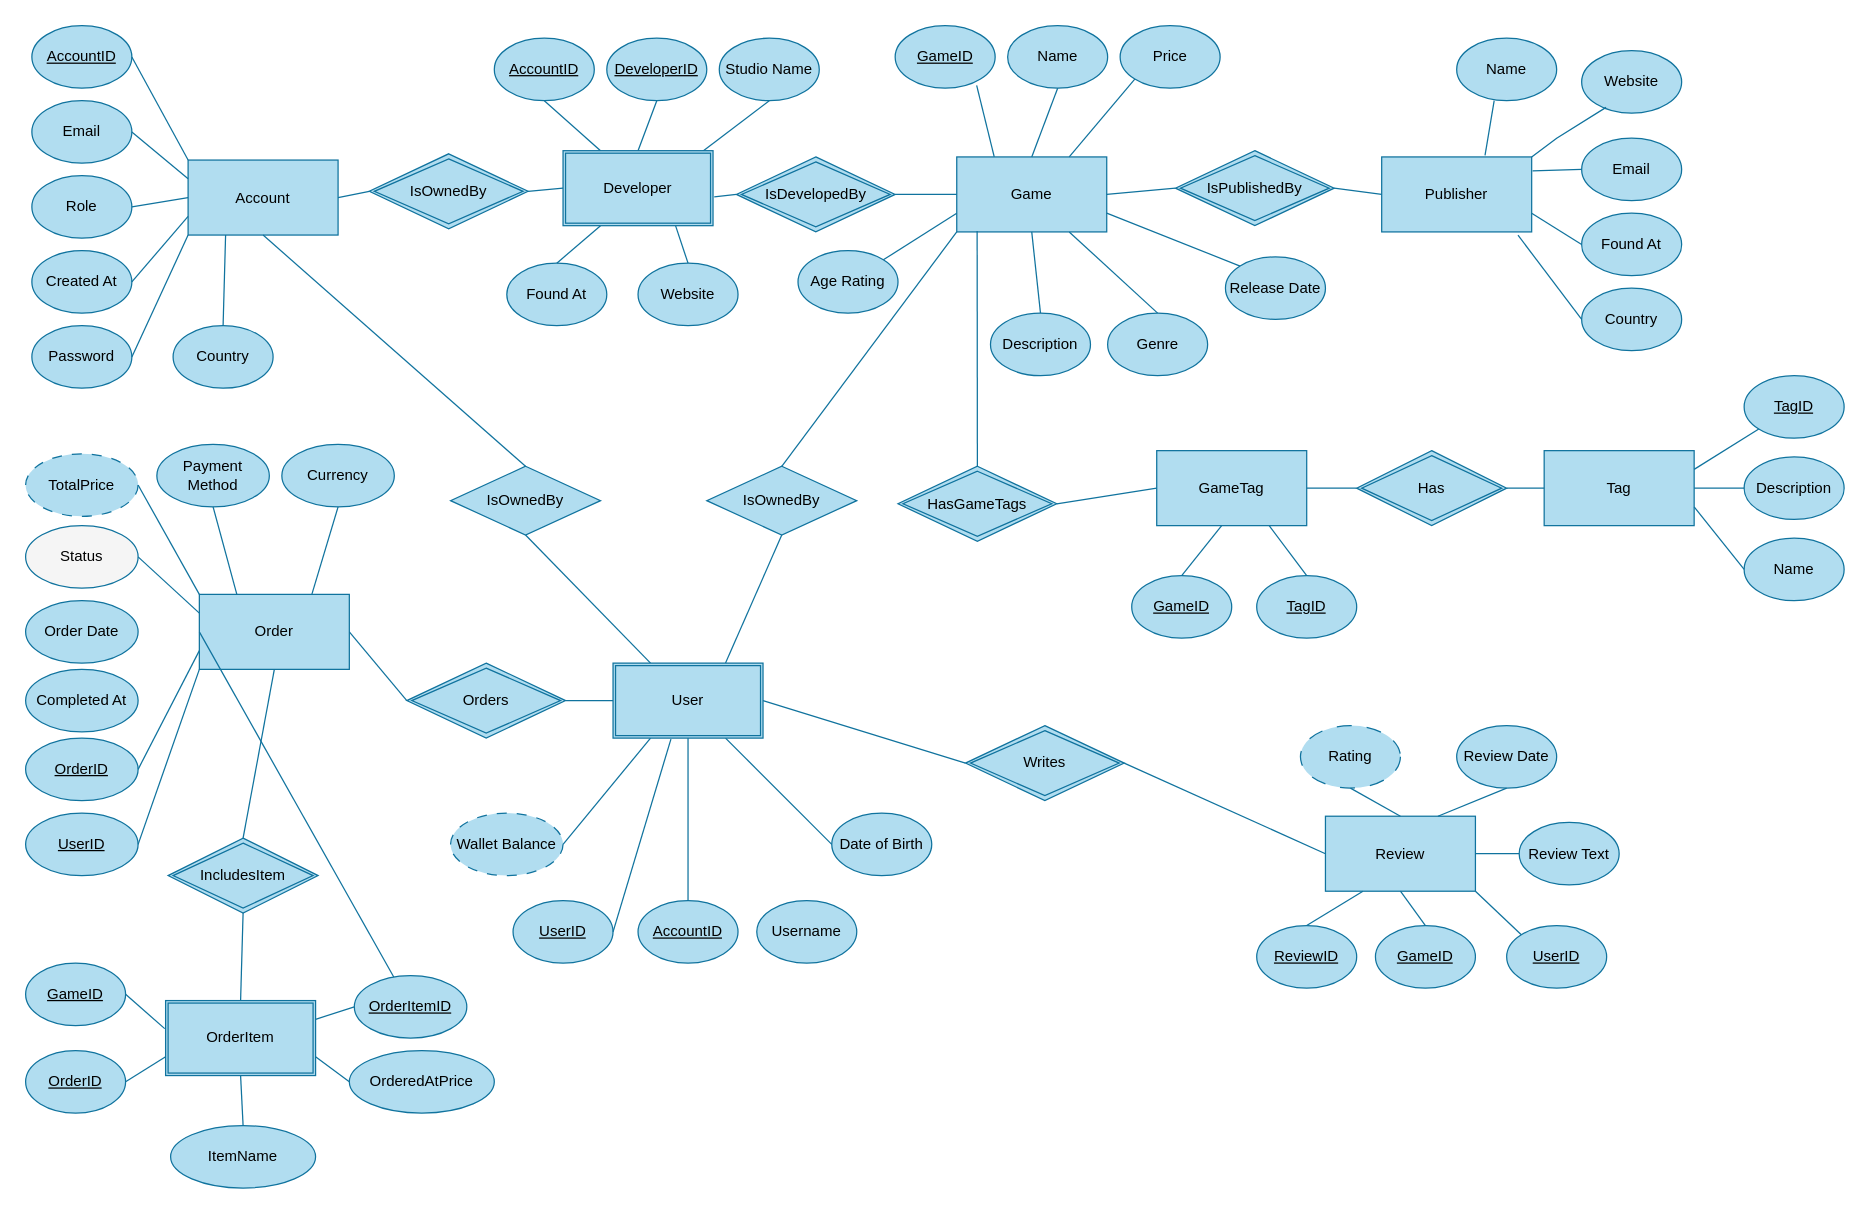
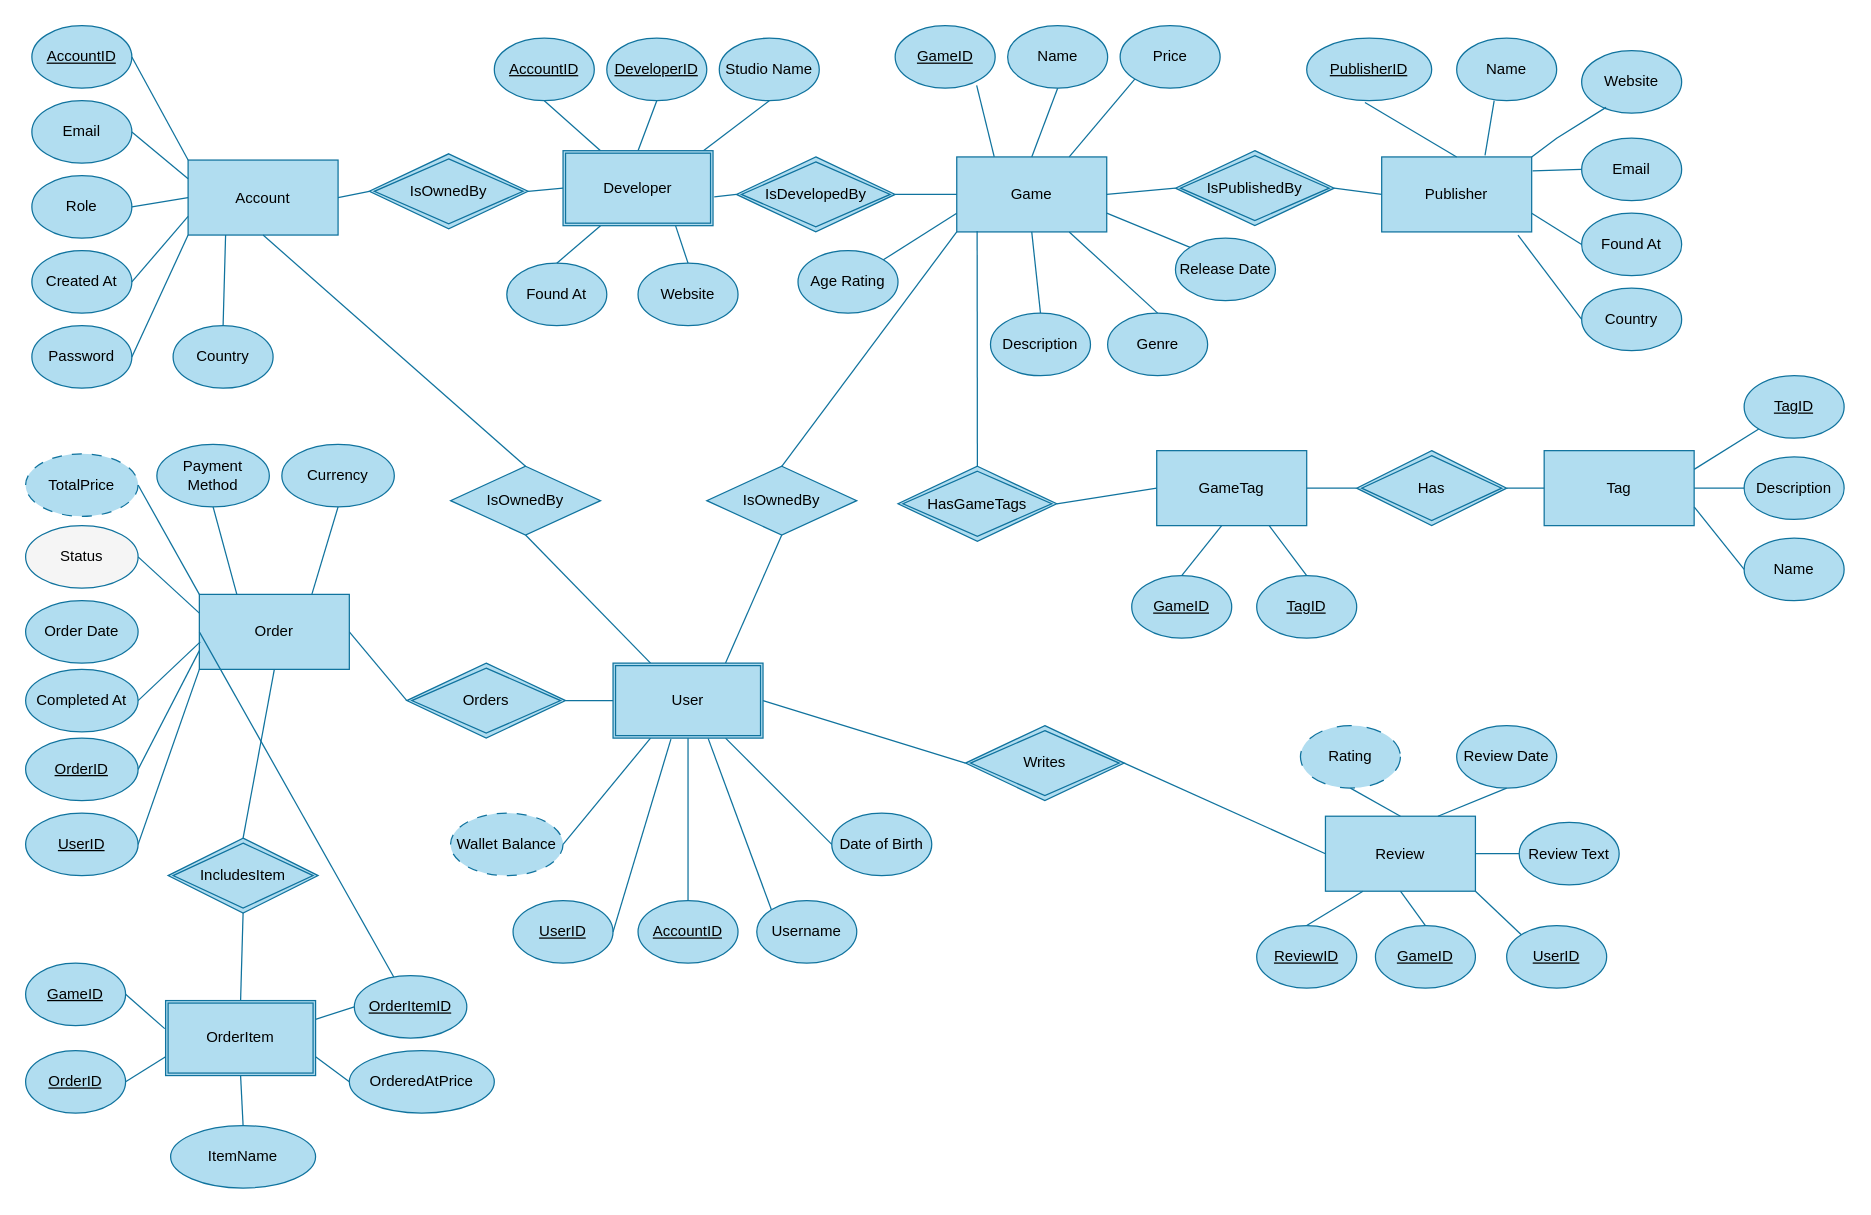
node "PublisherID": added
edge "PublisherID" -- "Publisher": added
node "Release Date": moved (1276, 288) -> (1226, 269)
edge "Order" -- "Completed At": added
edge "User" -- "Username": added
